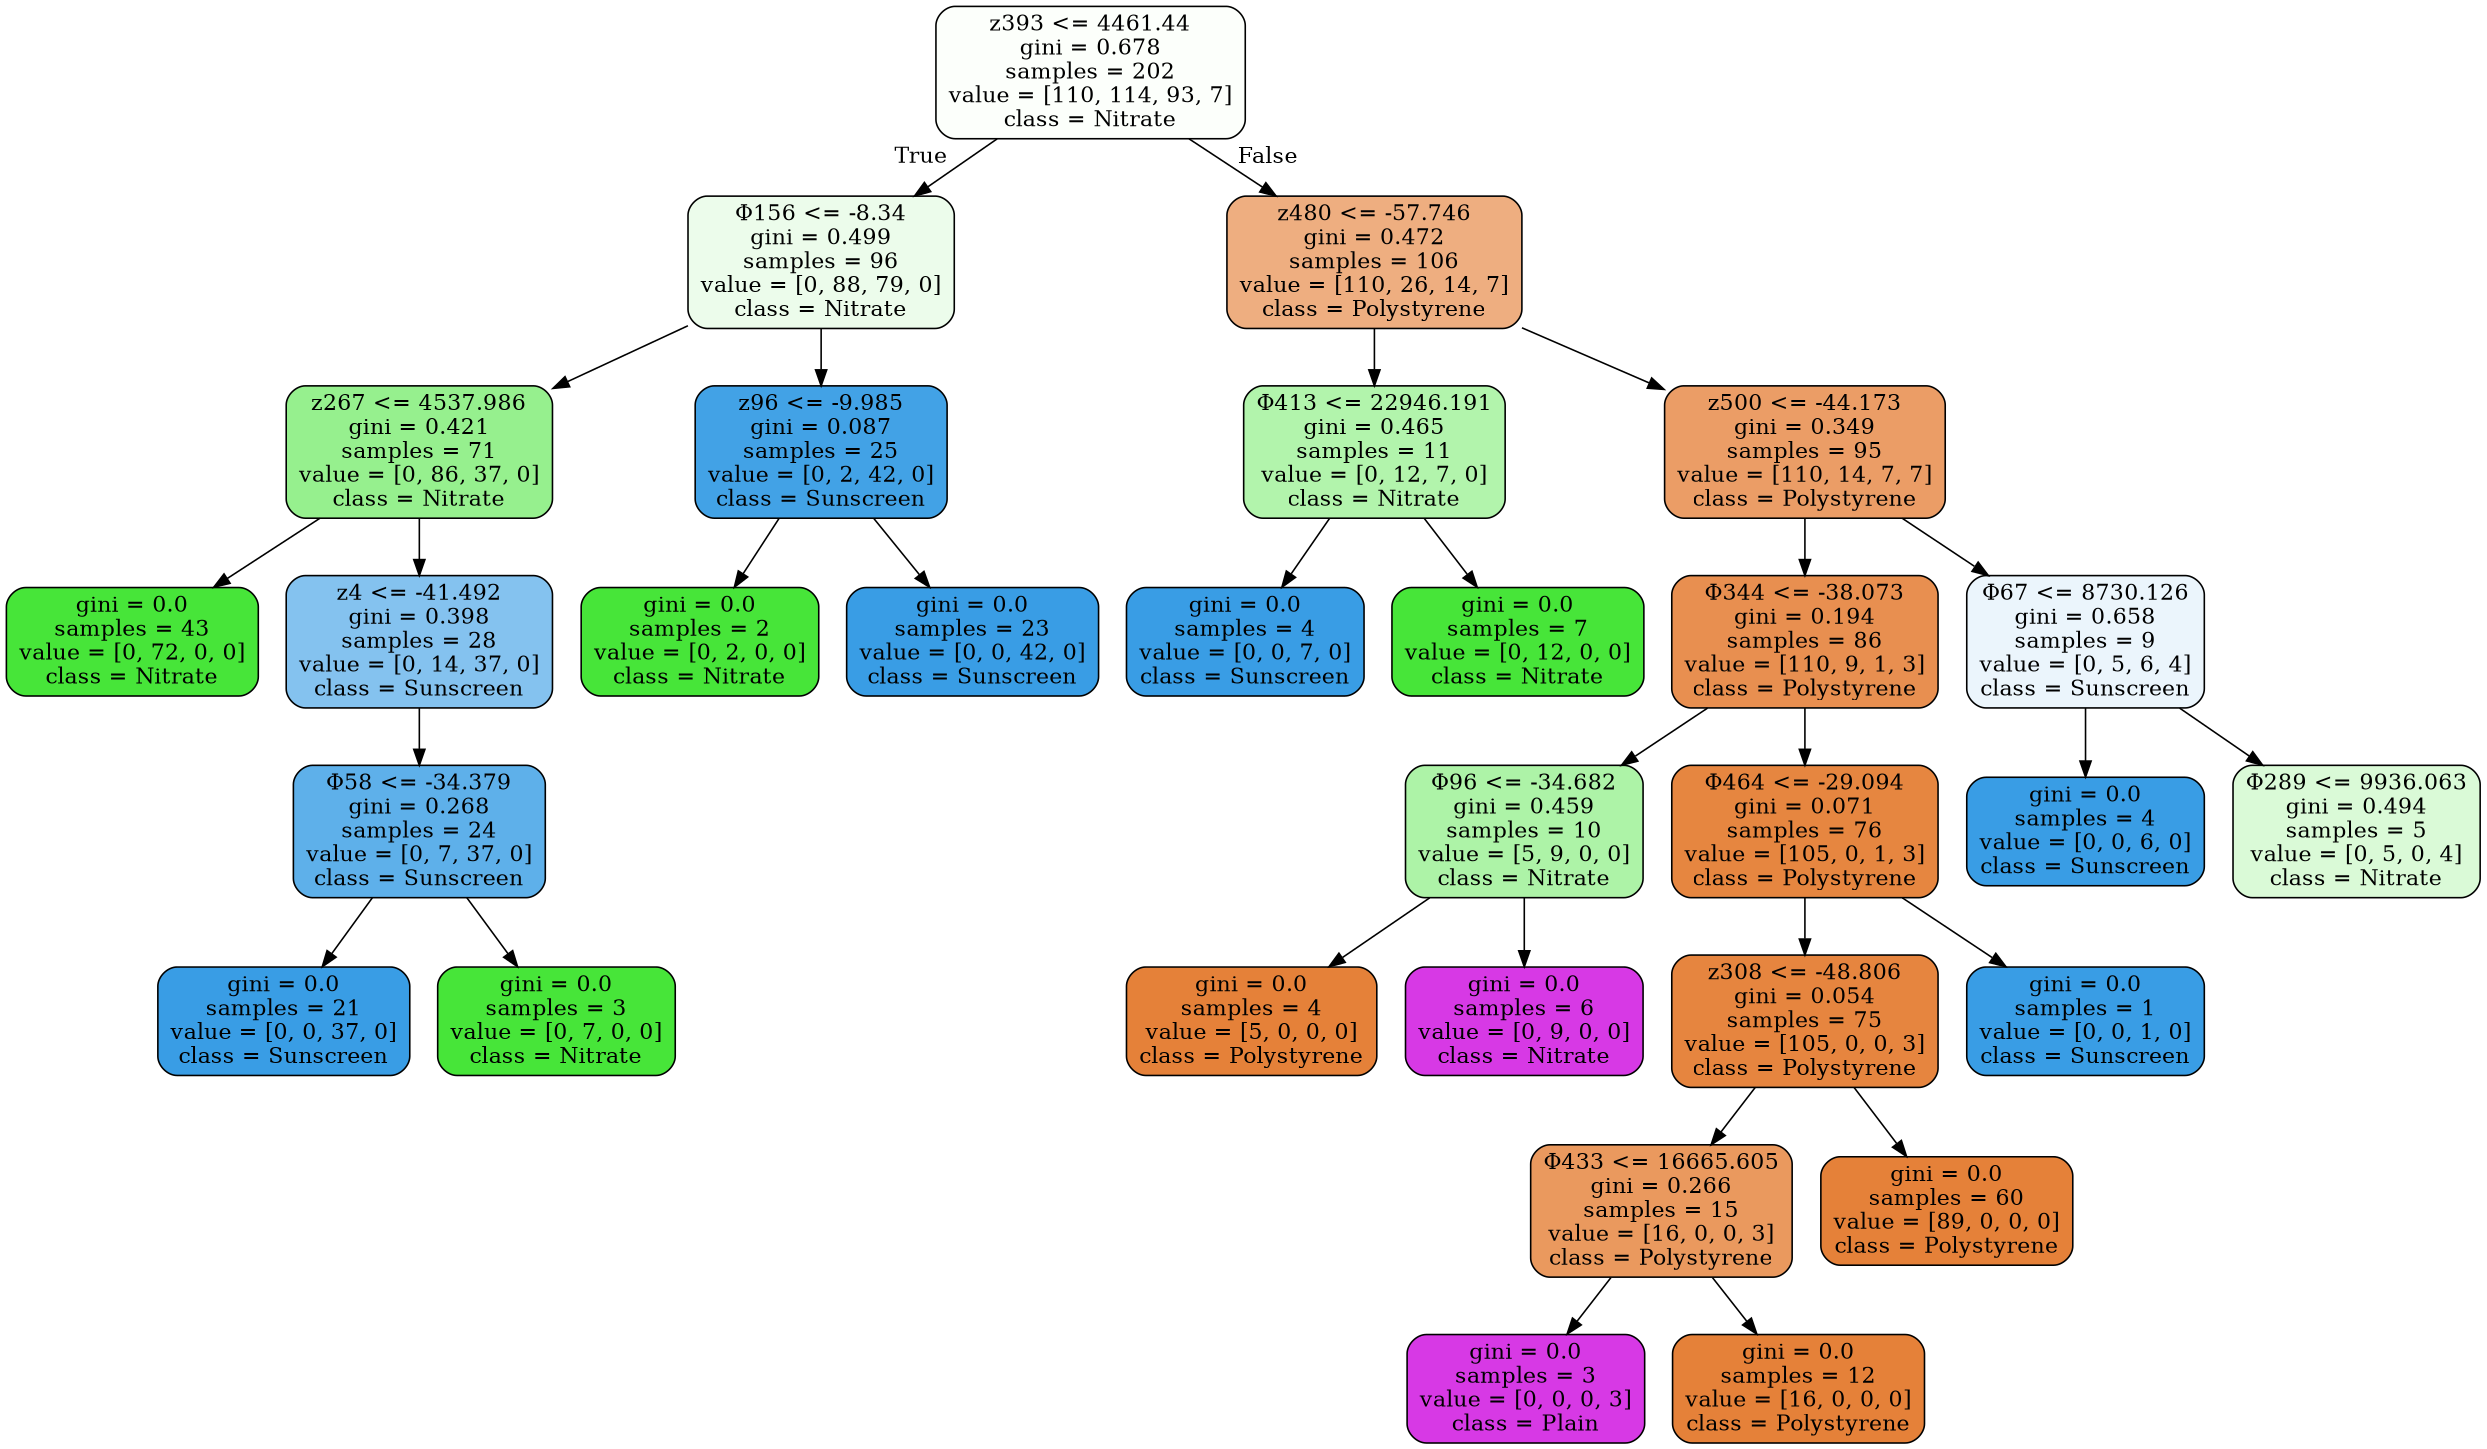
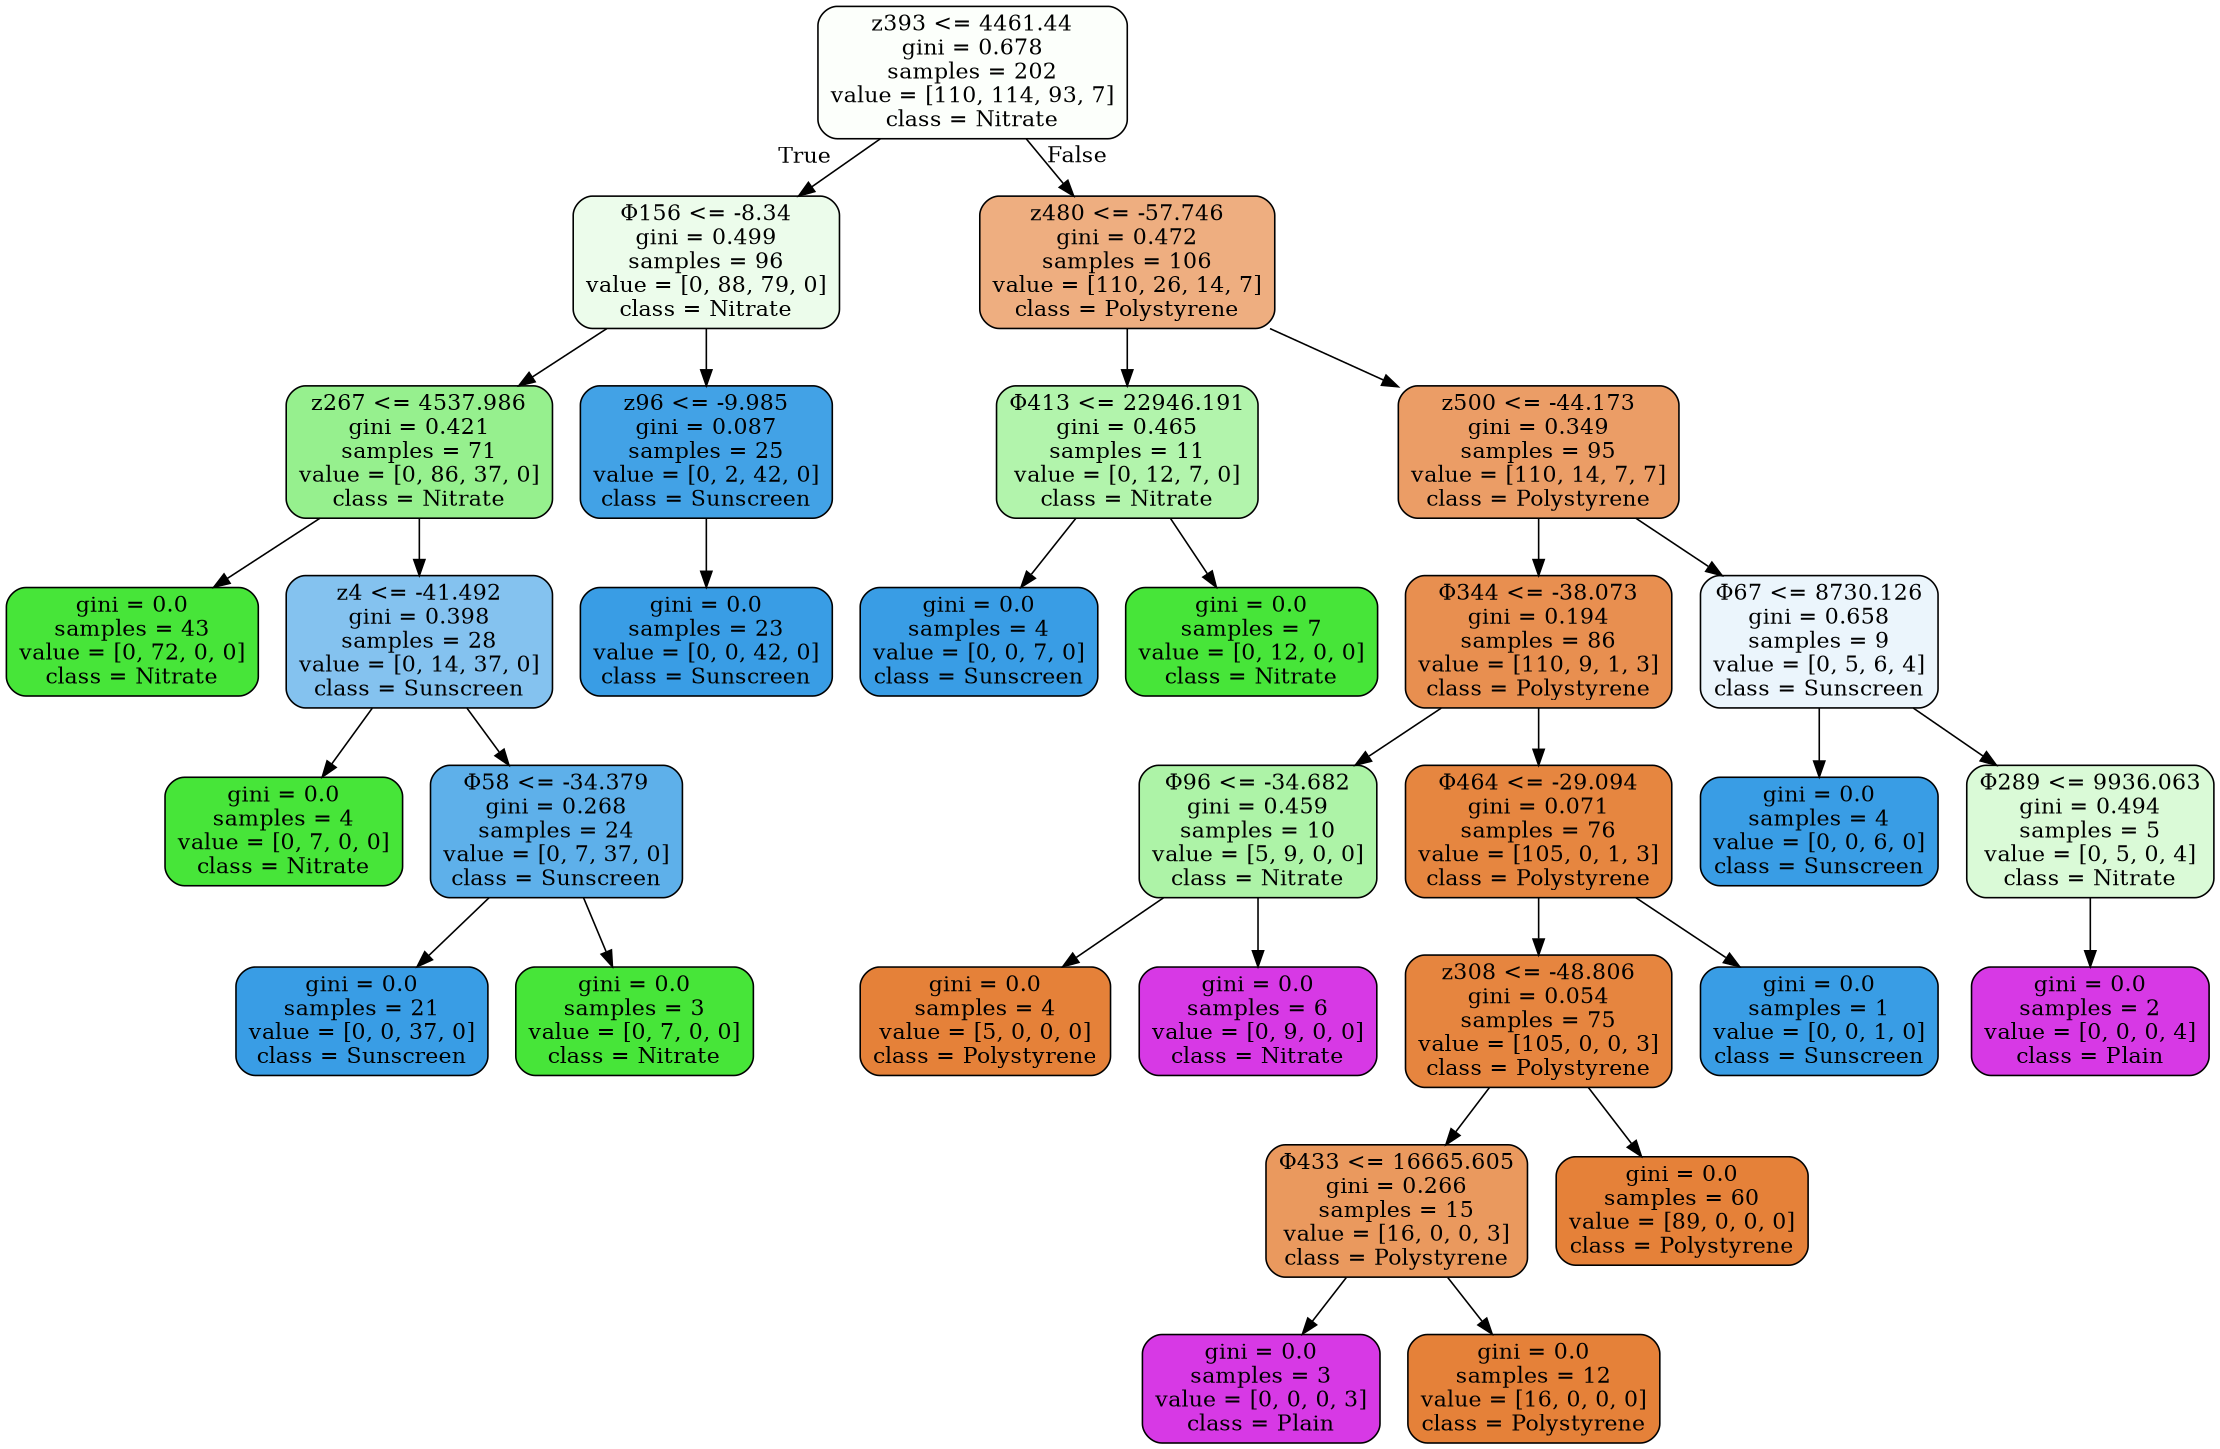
node "gini = 0.0 samples = 2 value = [0, 2, 0, 0] class = Nitrate": removed
node "gini = 0.0 samples = 4 value = [0, 7, 0, 0] class = Nitrate": added
node "gini = 0.0 samples = 2 value = [0, 0, 0, 4] class = Plain": added
